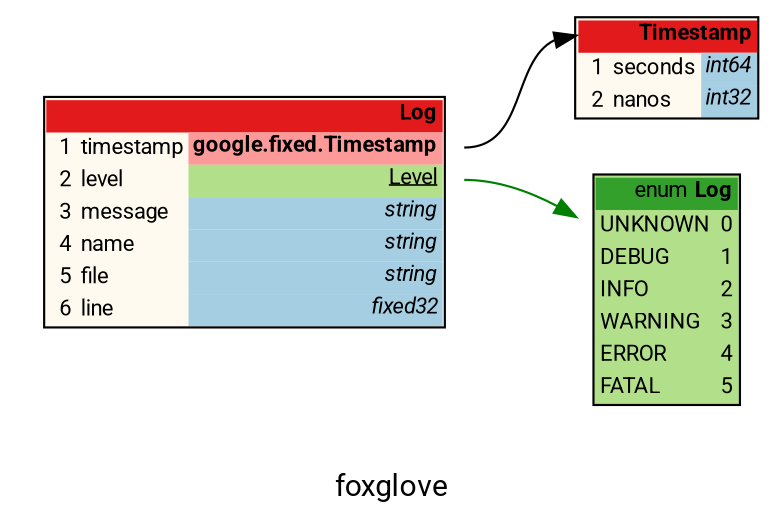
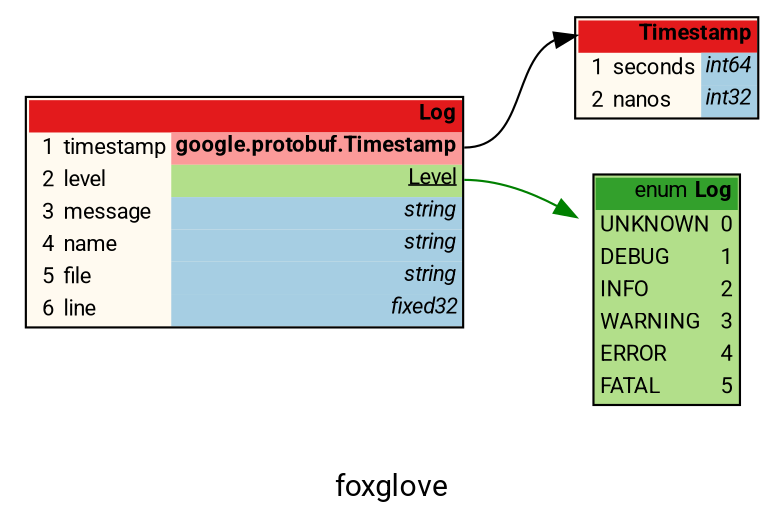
node "Log": text "google.fixed.Timestamp" -> "google.protobuf.Timestamp"
